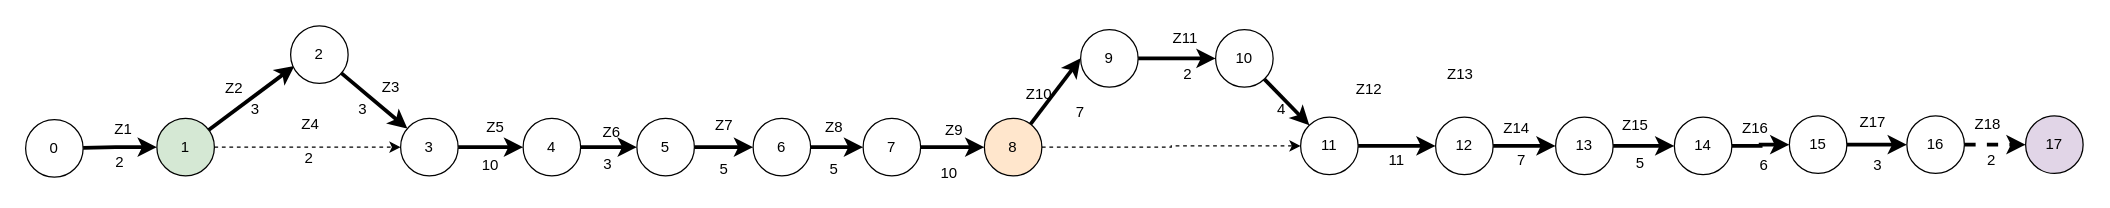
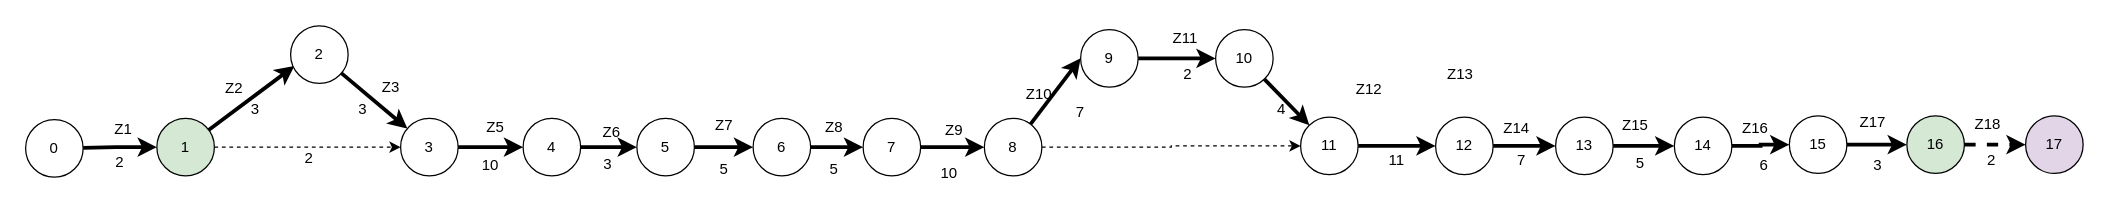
node "Z4": removed
node "16": fillcolor #ffffff -> #d5e8d4
node "8": fillcolor #ffe6cc -> #ffffff
